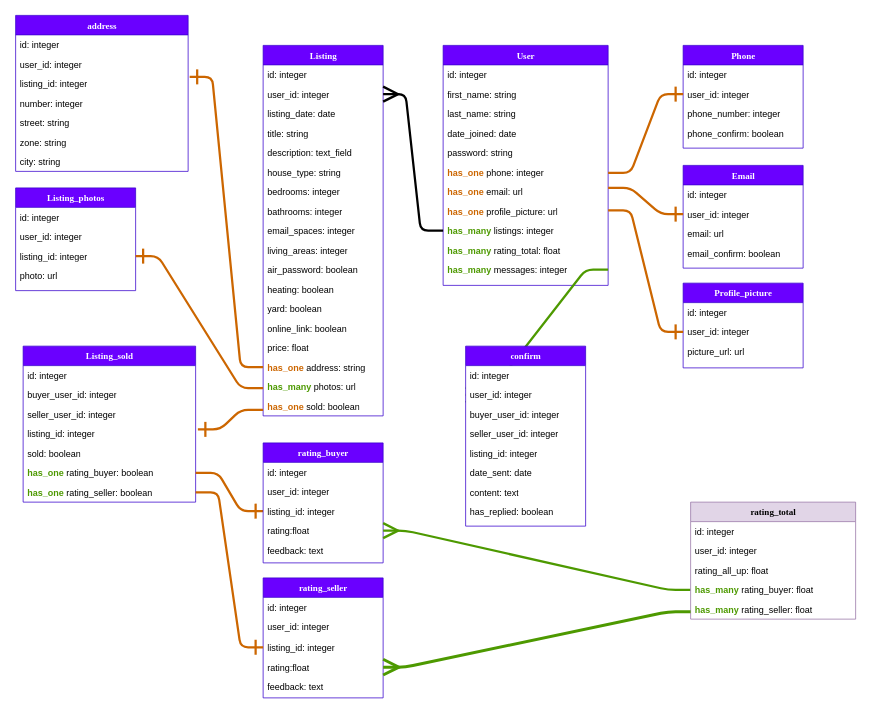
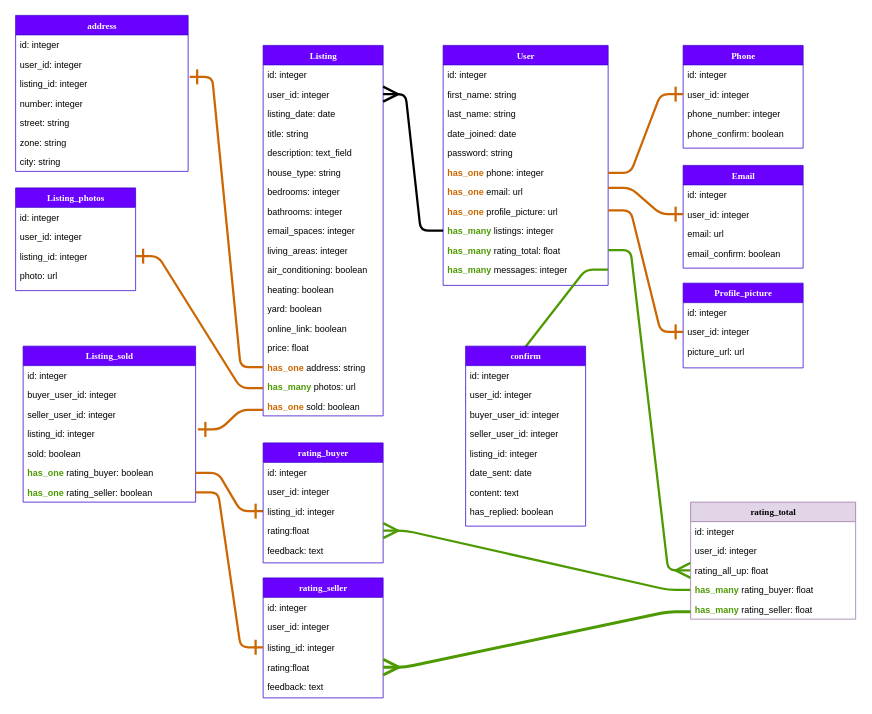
node "air_password: boolean": label "air_password: boolean" -> "air_conditioning: boolean"
edge "has_many rating_total: float" -> "rating_all_up: float": added
